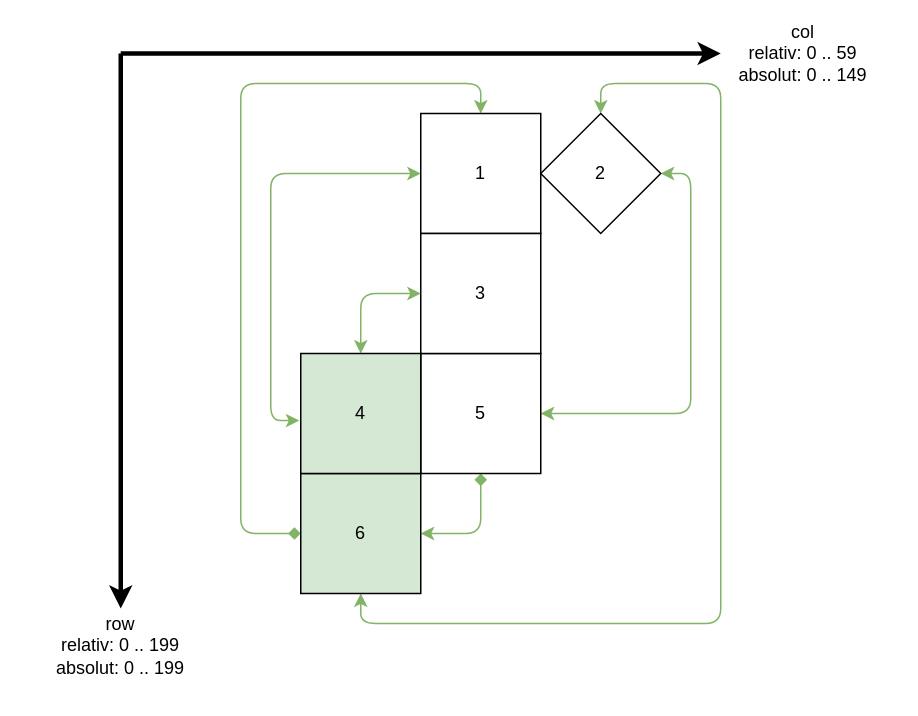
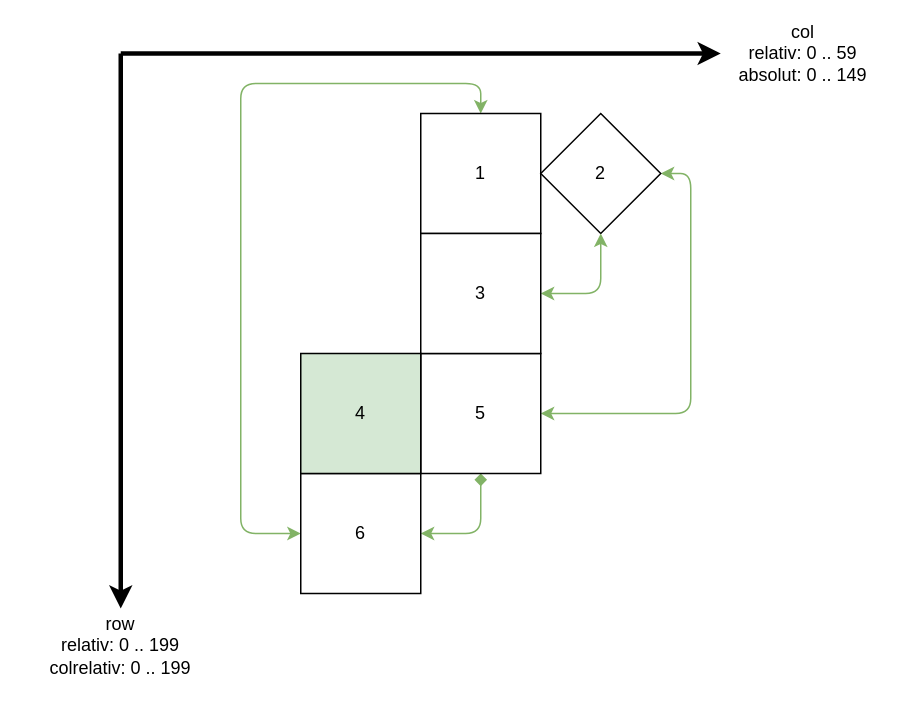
edge "1" -- "4": removed
edge "2" -- "3": added
edge "3" -- "4": removed
edge "2" -- "6": removed
edge "1" -- "6": arrowhead diamond -> classic
node "6": fillcolor #d5e8d4 -> #ffffff
node "row relativ: 0 .. 199 absolut: 0 .. 199": label "row relativ: 0 .. 199 absolut: 0 .. 199" -> "row relativ: 0 .. 199 colrelativ: 0 .. 199"
